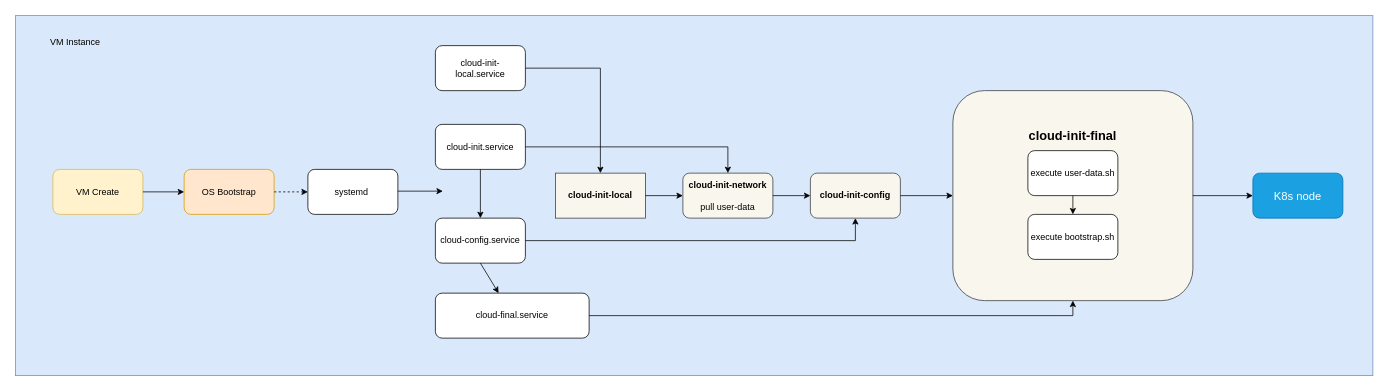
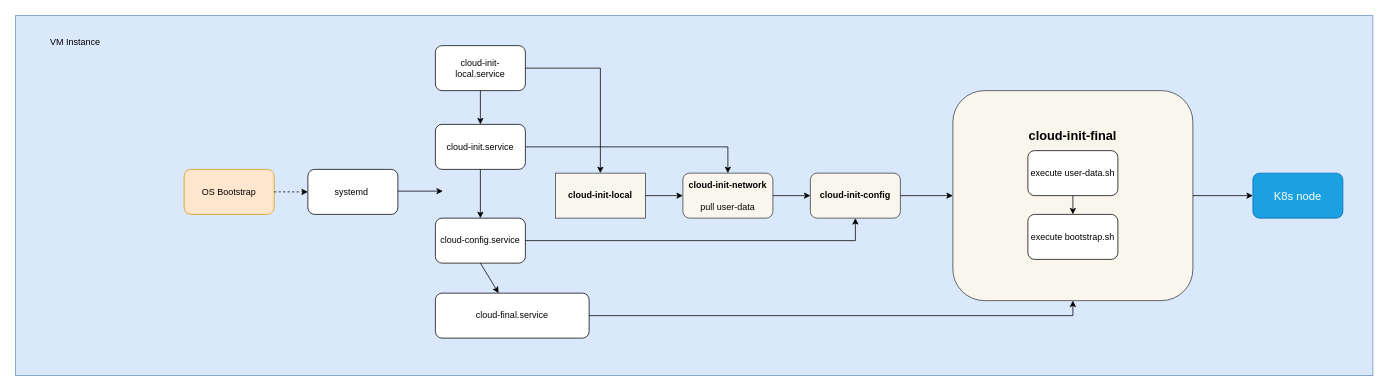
edge "cloud-init-local.service" -> "cloud-init.service": added
node "VM Create": removed
edge "VM Create" -> "OS Bootstrap": removed
